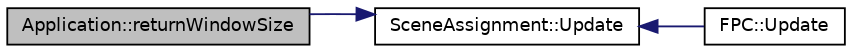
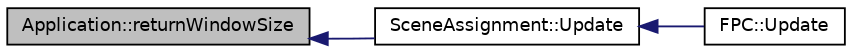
edge "Application::returnWindowSize" -> "SceneAssignment::Update": reversed
